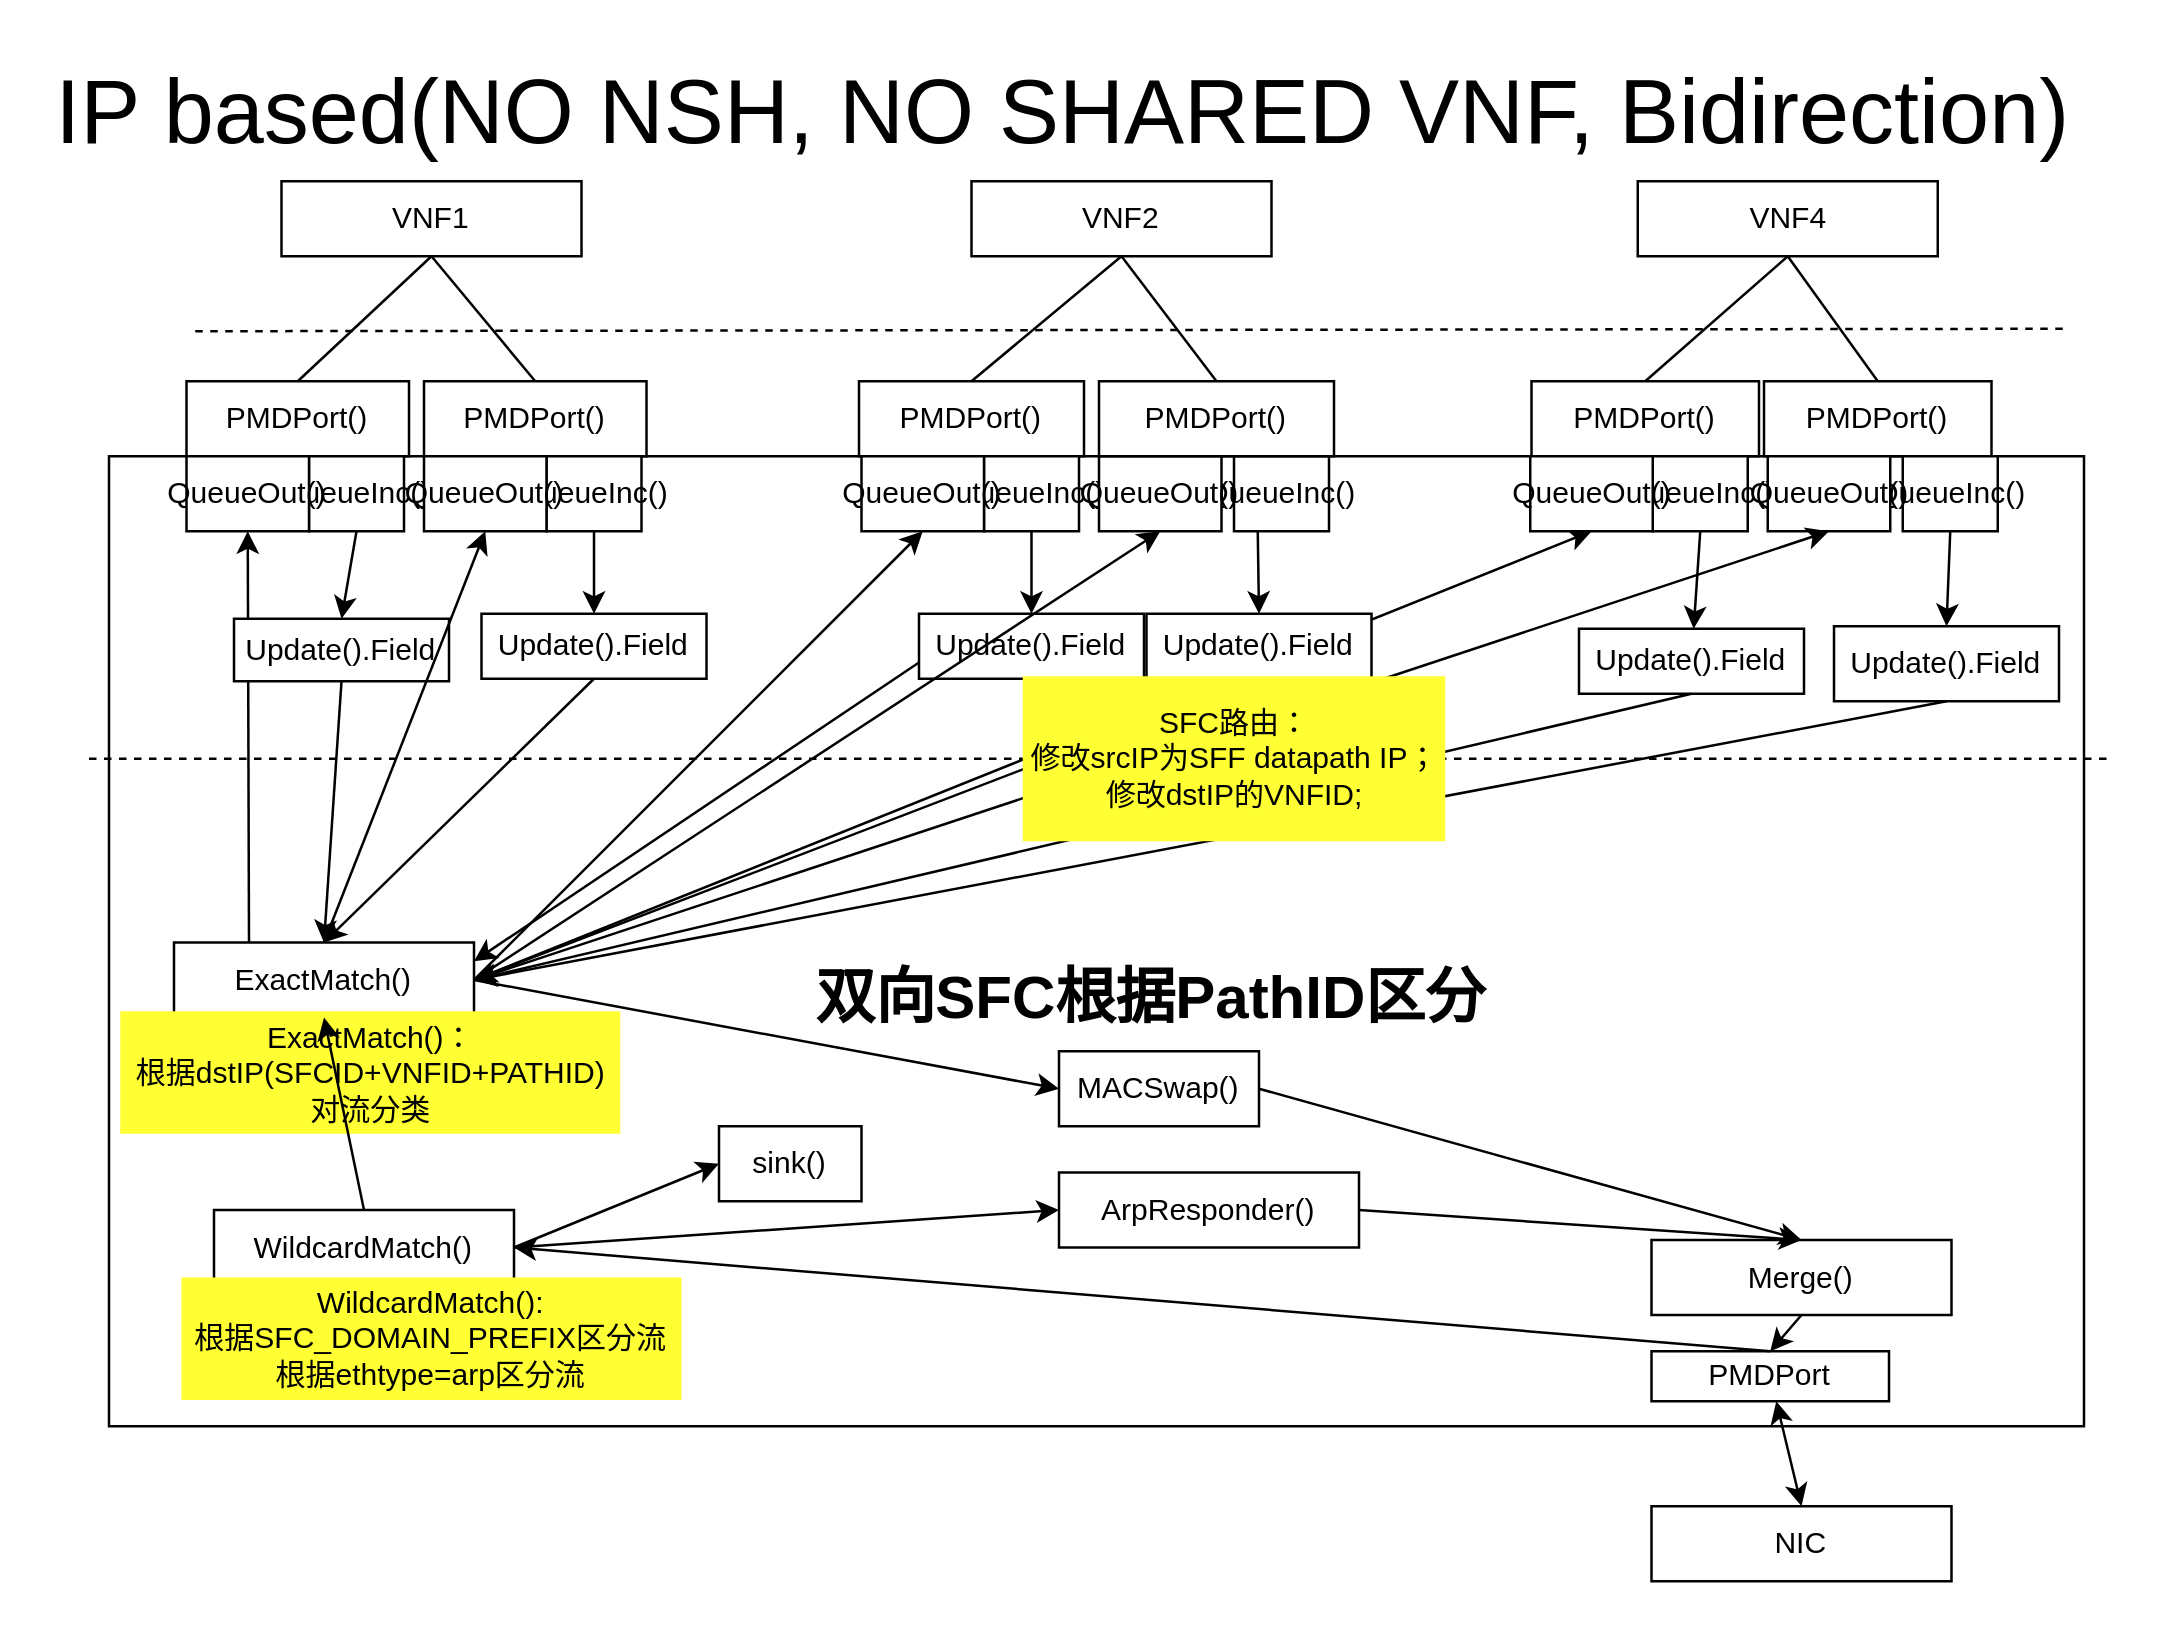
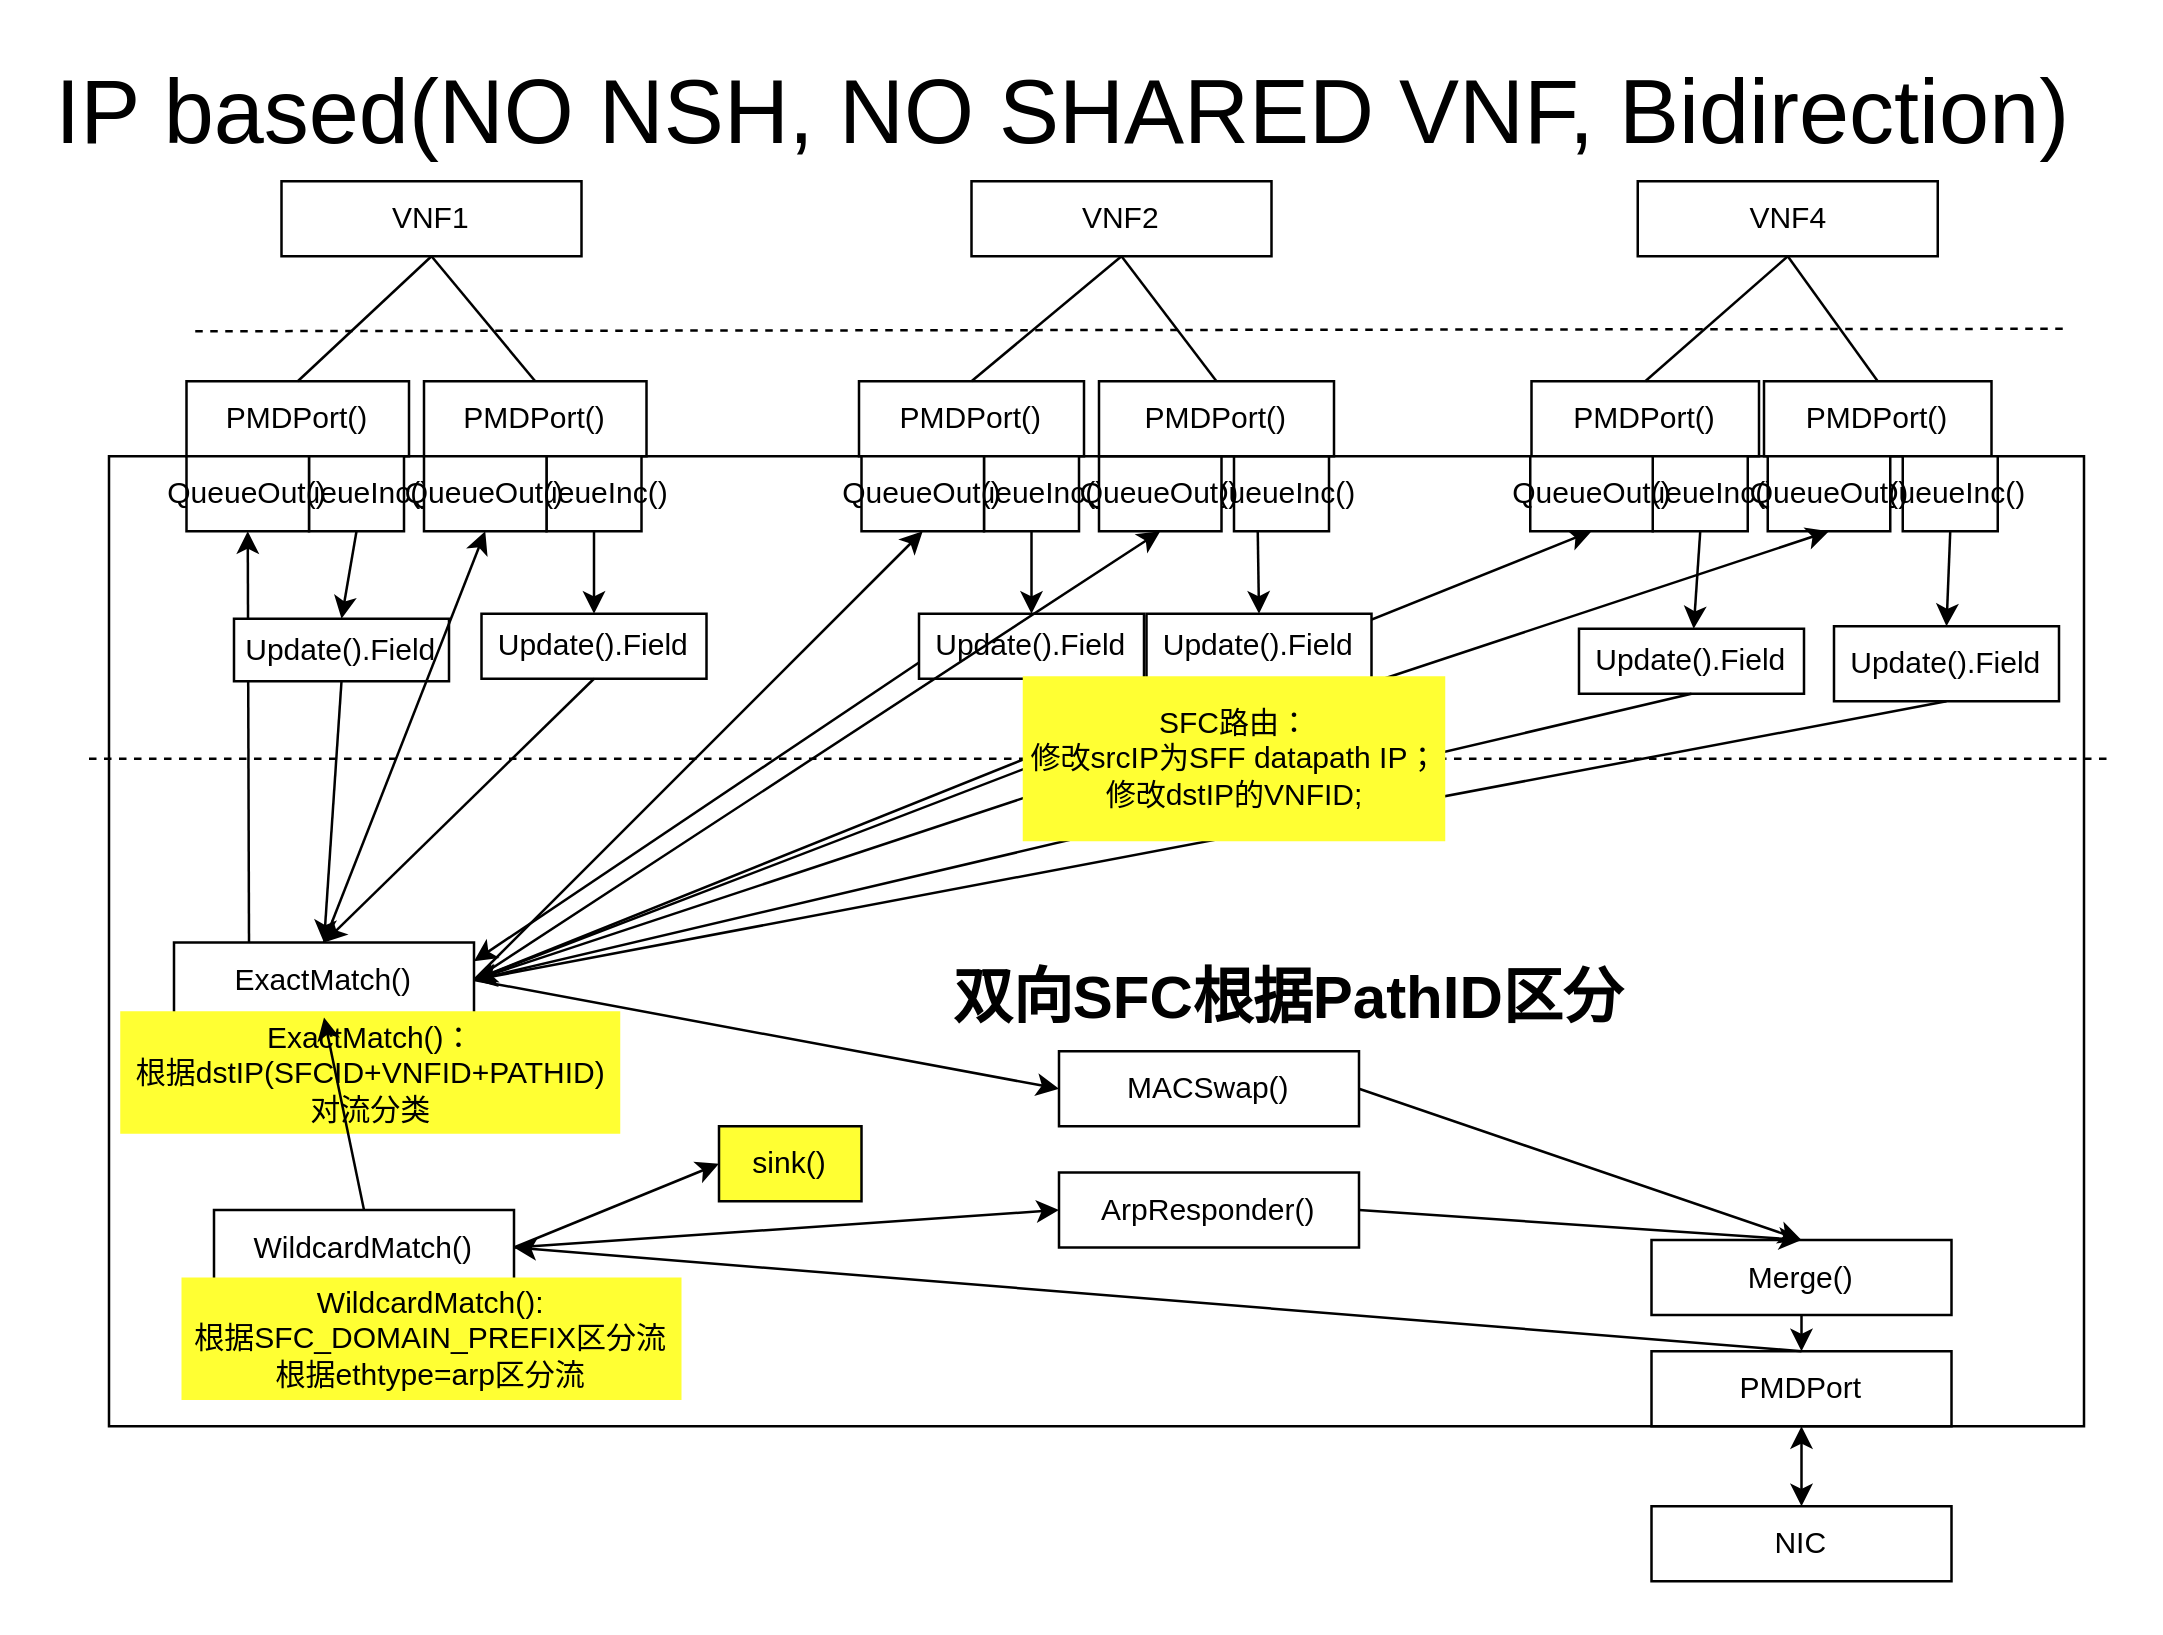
node "双向SFC根据PathID区分": moved (1161, 980) -> (1299, 980)
node "MACSwap()": size 200x75 -> 300x75
node "sink()": fillcolor #ffffff -> #ffff33
node "PMDPort": size 238x50 -> 300x75
